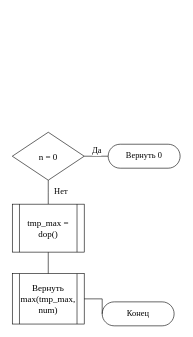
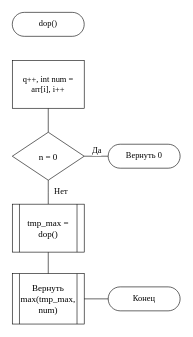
node "dop()": added
node "q++, int num = arr[i], i++": added
edge "q++, int num = arr[i], i++" -- "n = 0": added
node "Конец": moved (138, 314) -> (144, 299)
